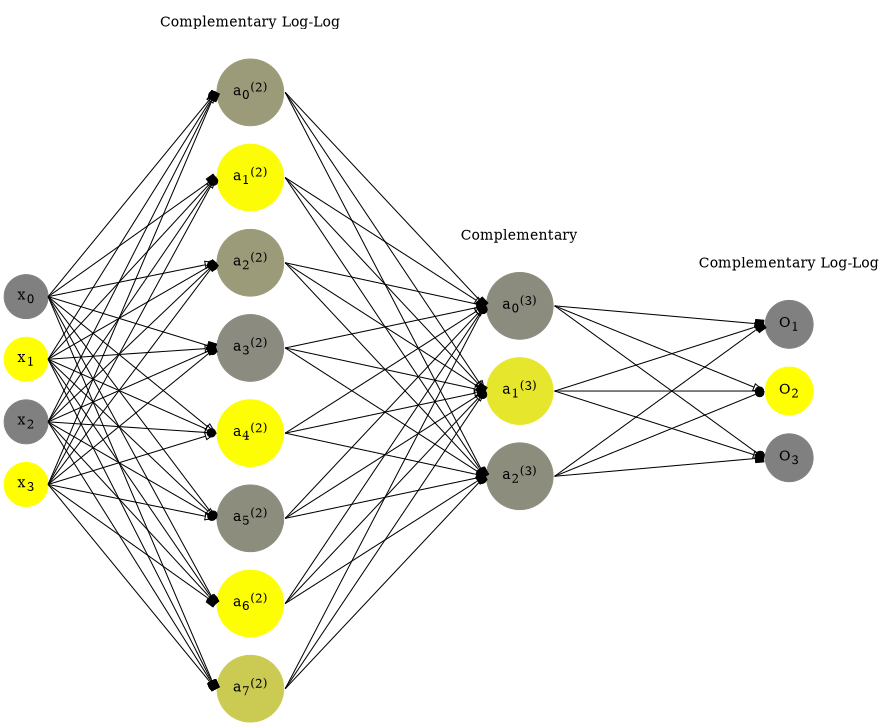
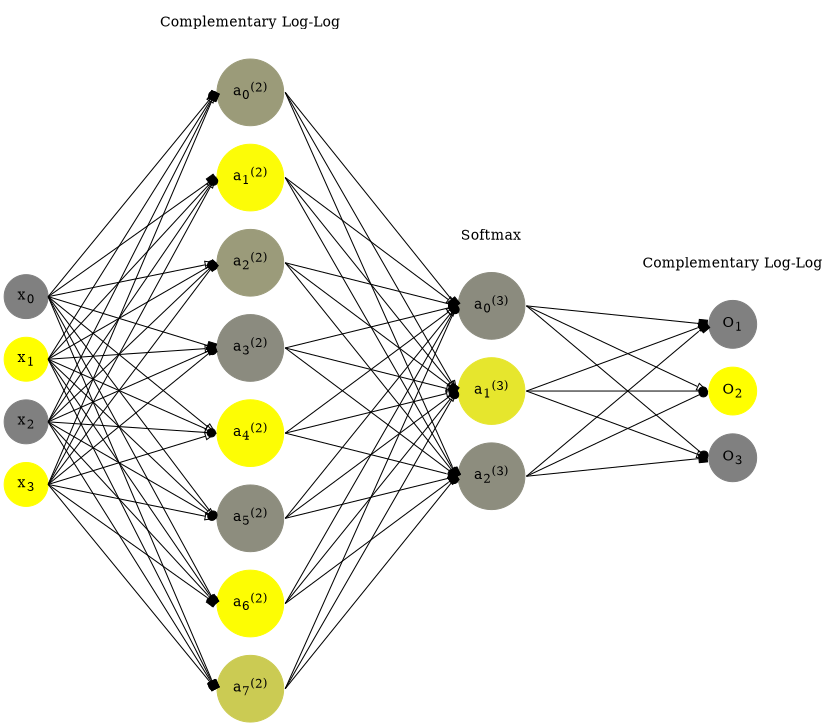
node "Complementary": label "Complementary" -> "Softmax"
